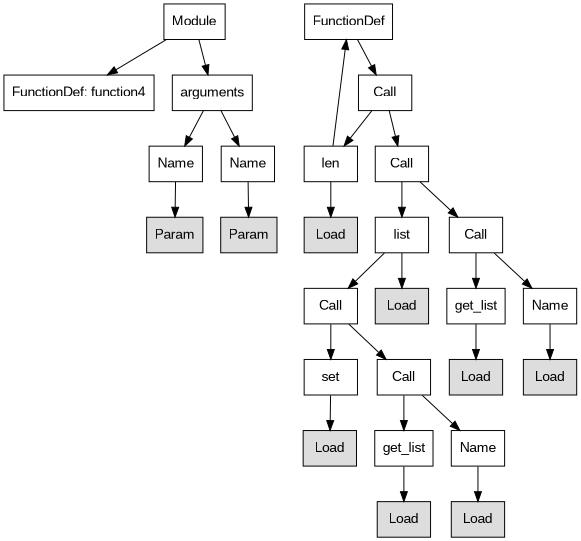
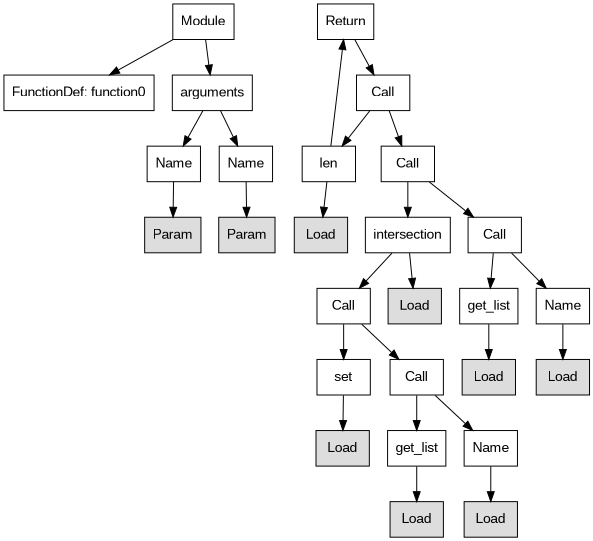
node "FunctionDef": label "FunctionDef" -> "Return"
node "FunctionDef: function4": label "FunctionDef: function4" -> "FunctionDef: function0"
node "list": label "list" -> "intersection"
